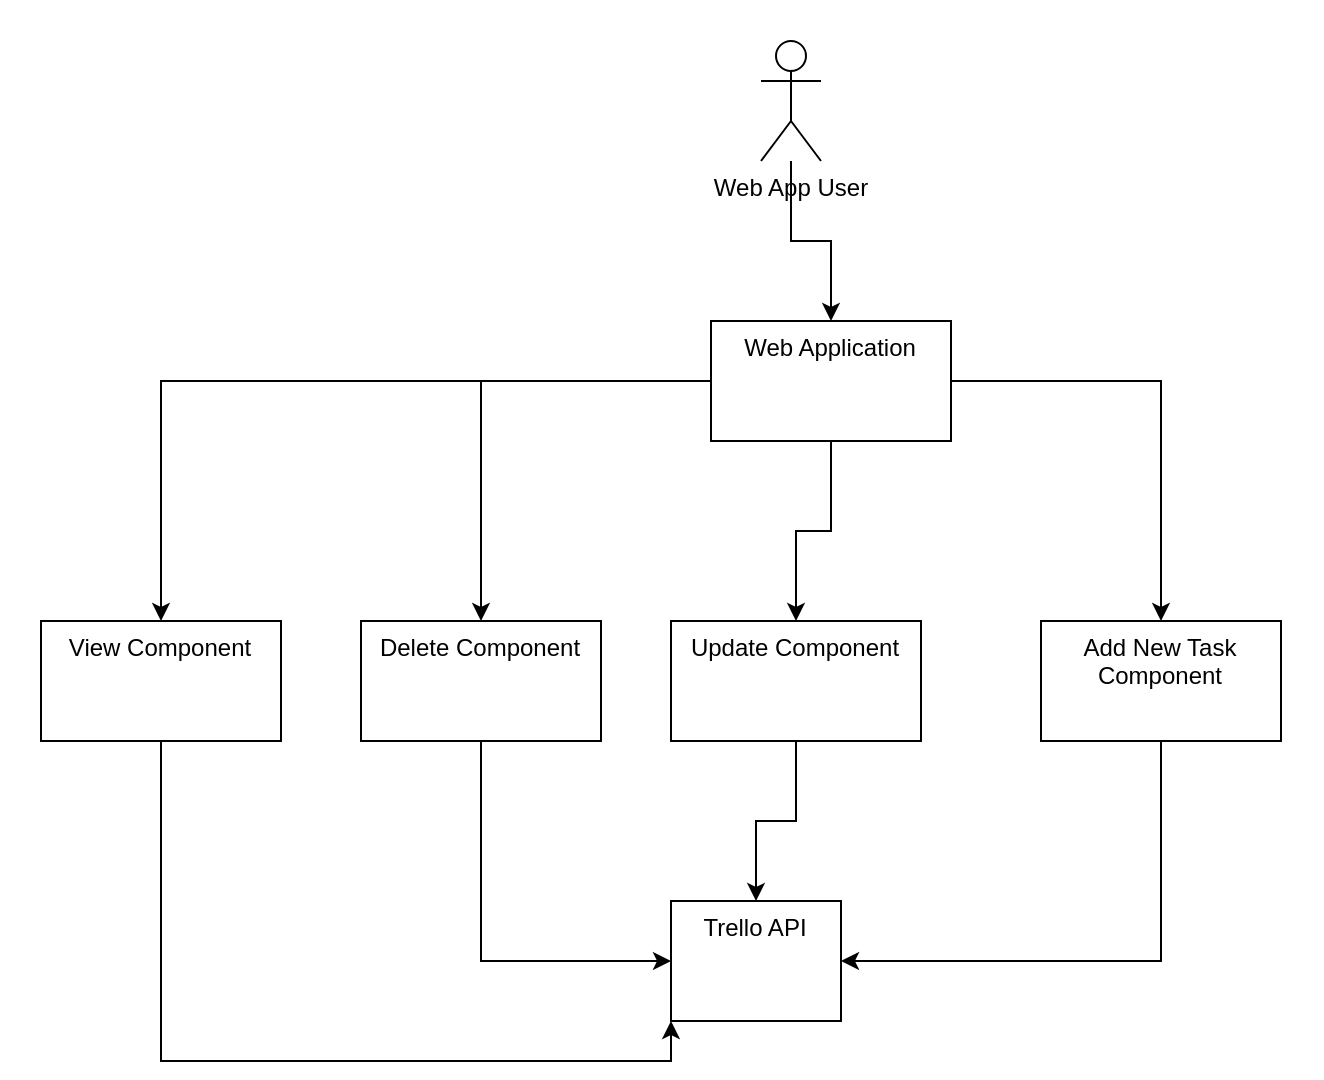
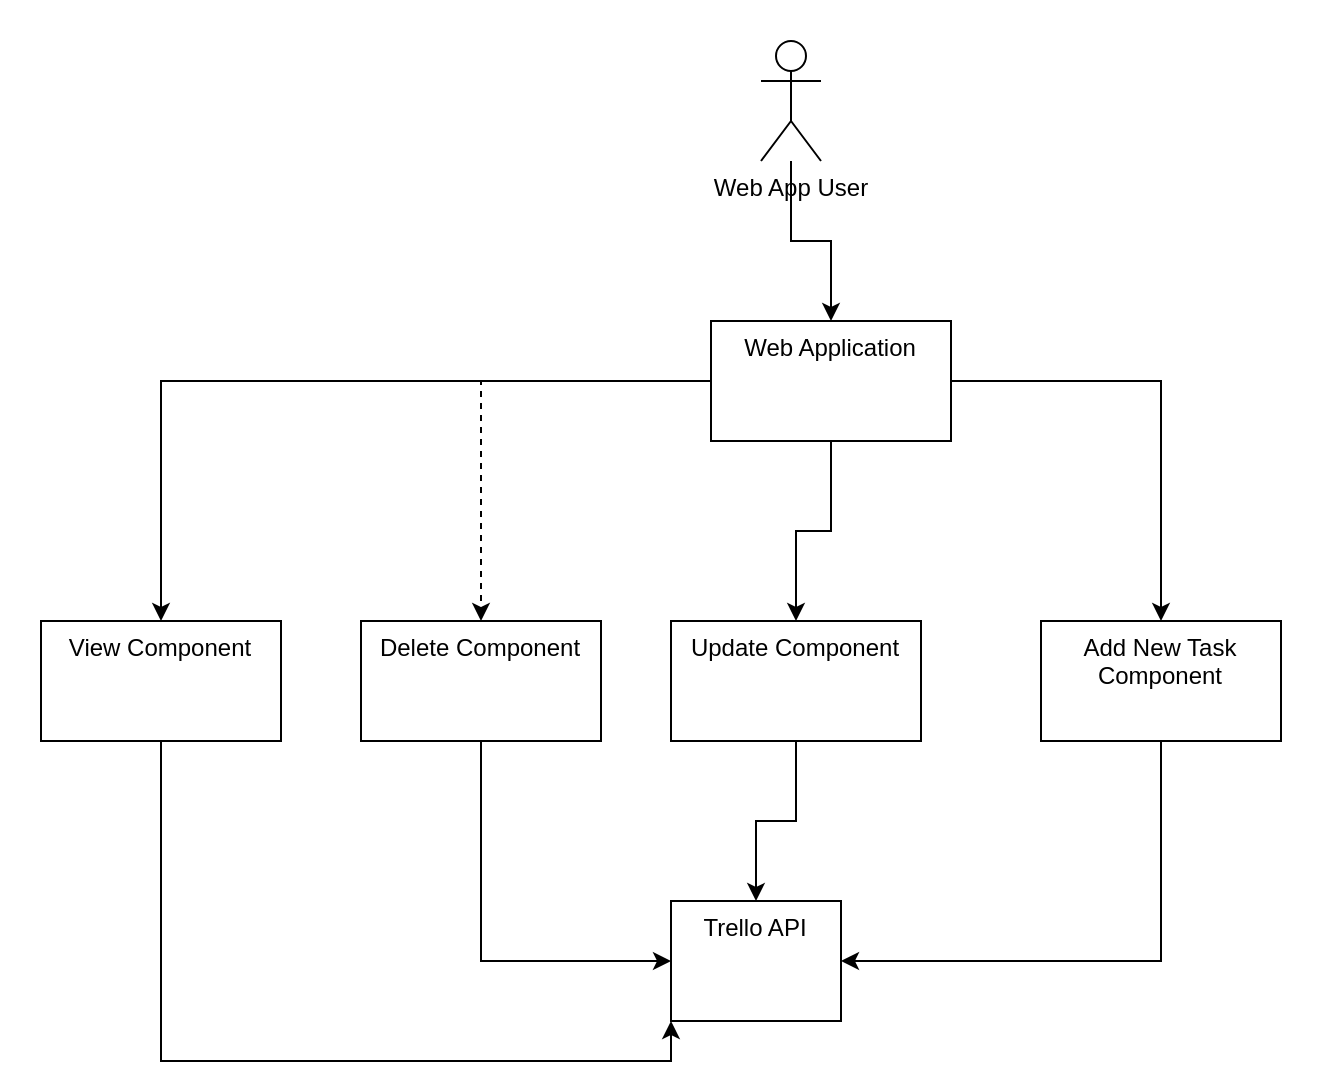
edge "Web Application" -> "Delete Component": style solid -> dashed
